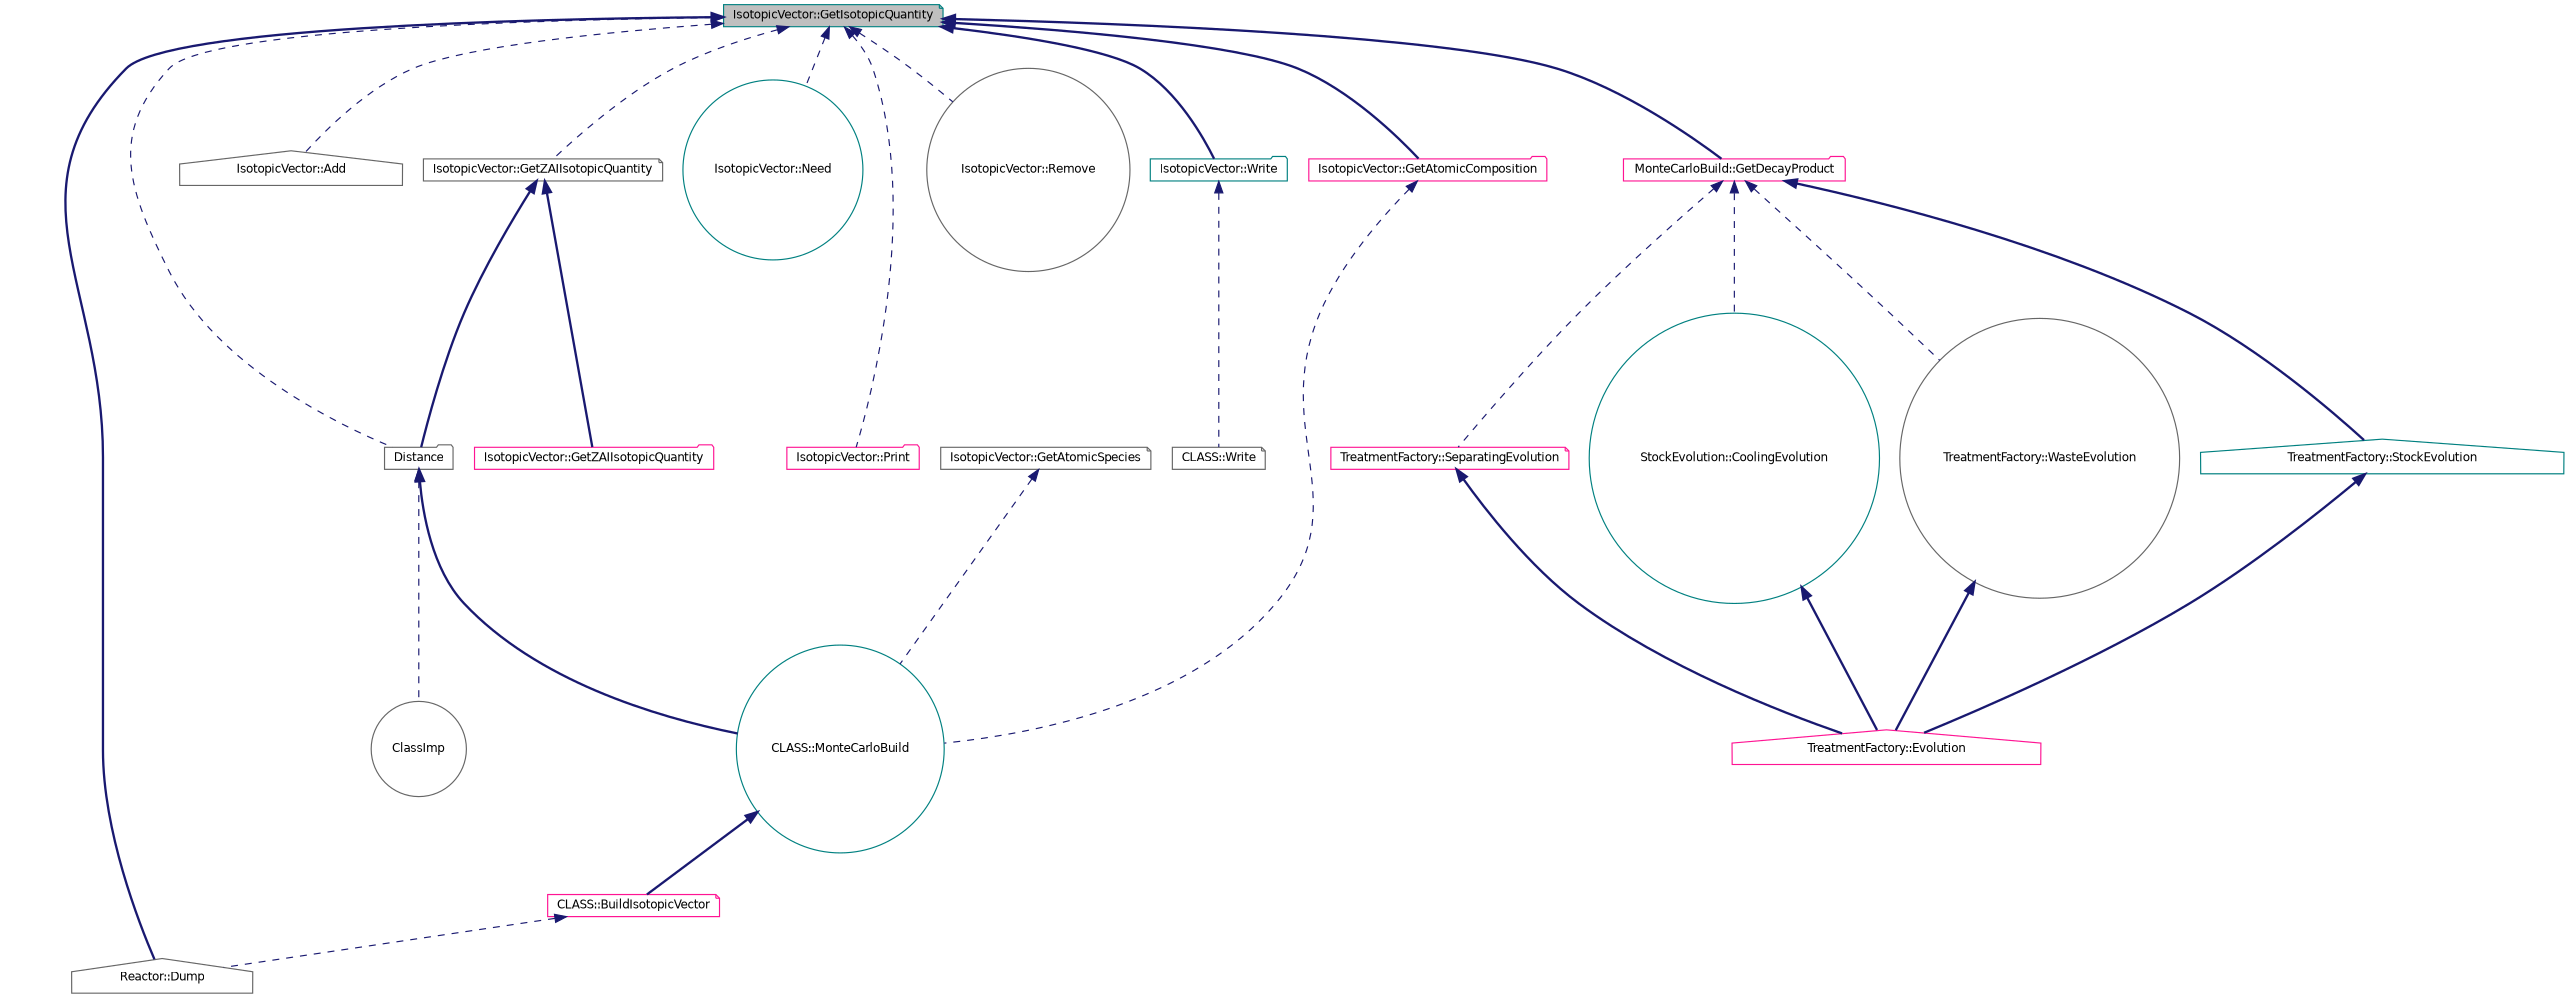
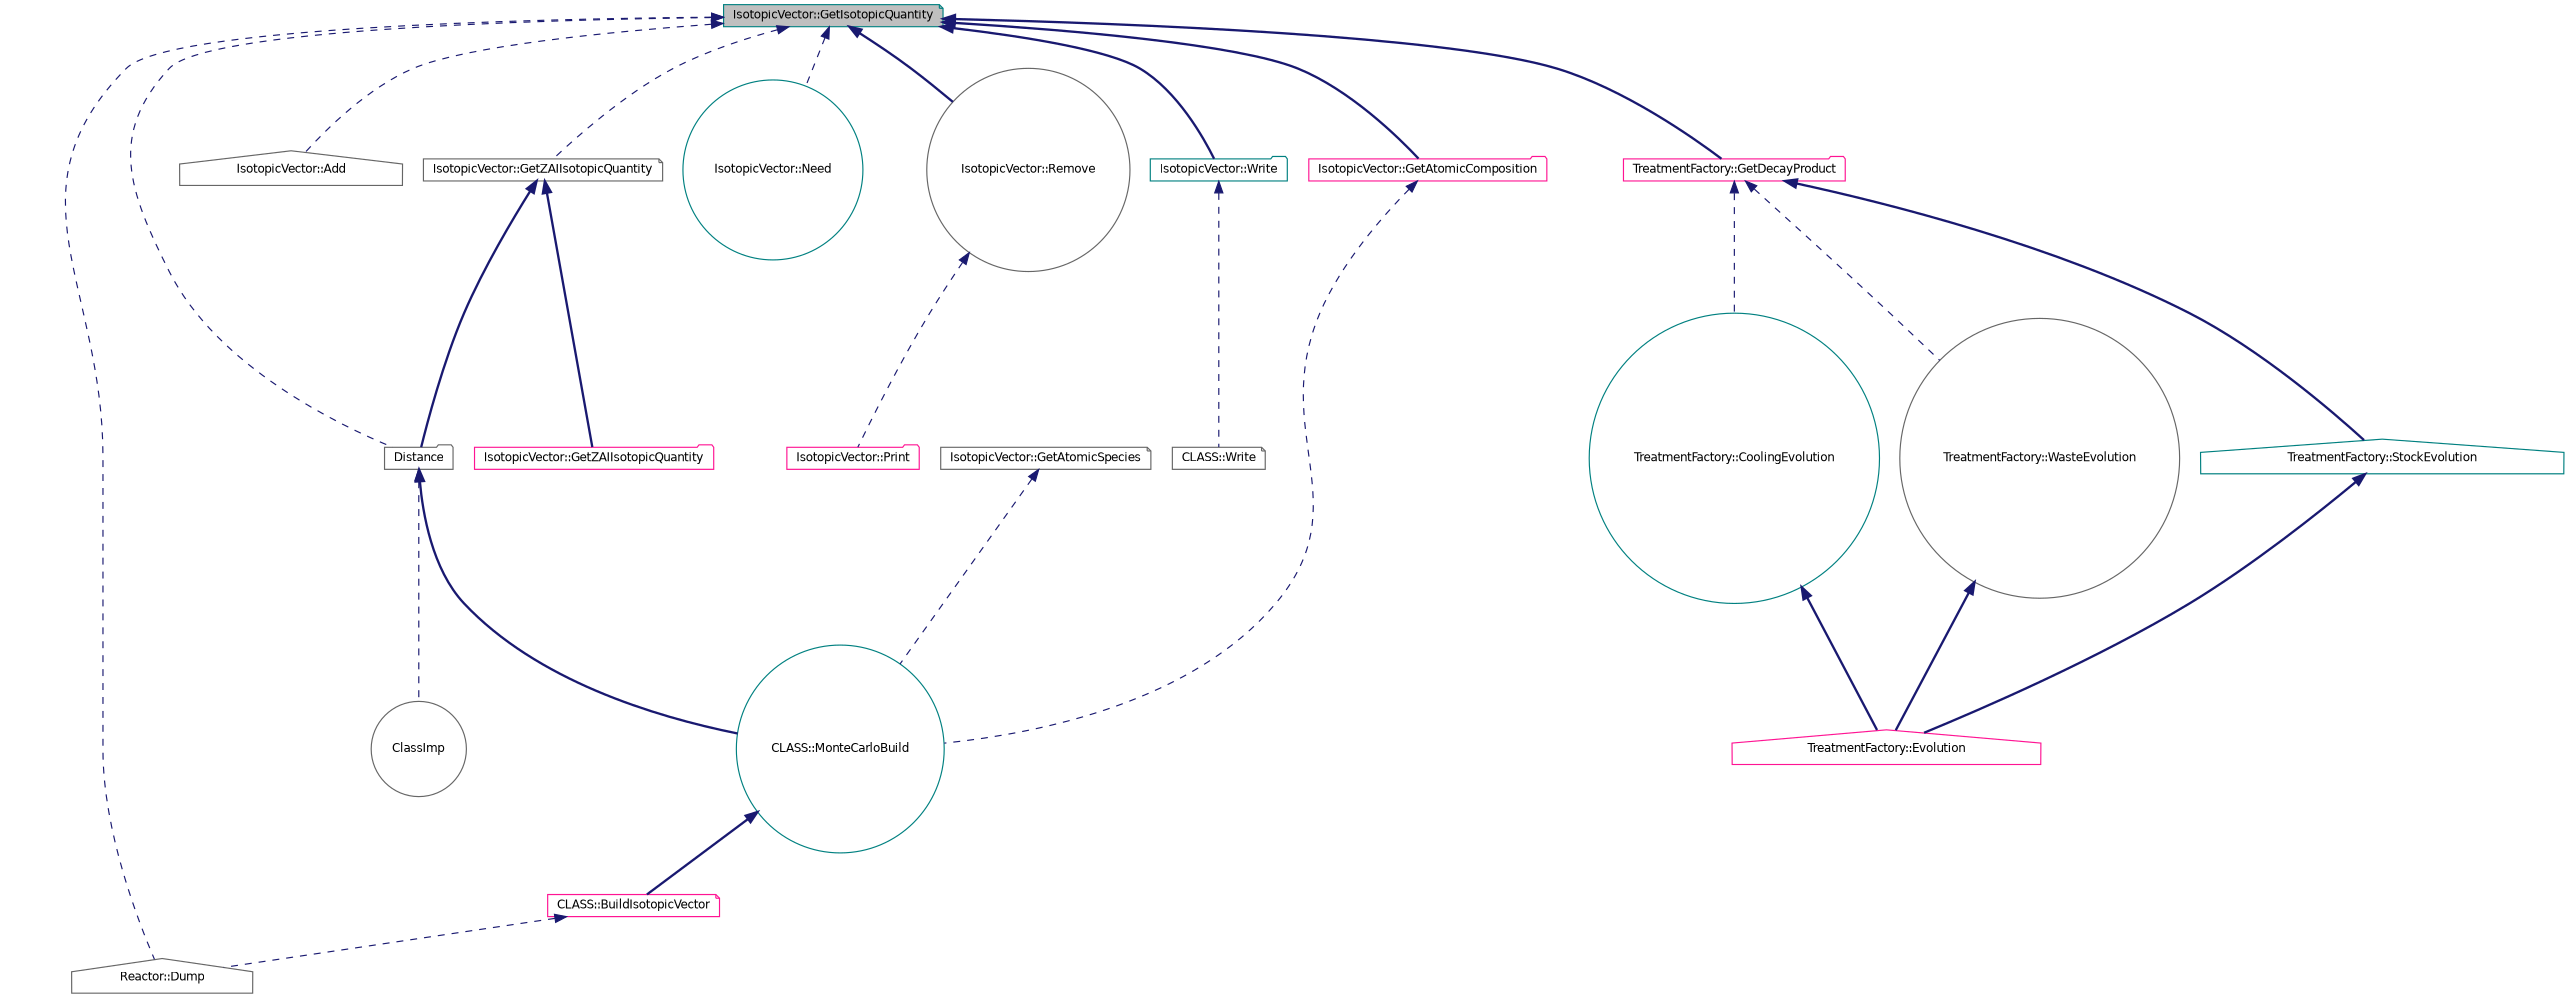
edge "IsotopicVector::Remove" -> "IsotopicVector::GetIsotopicQuantity": style dashed -> bold
node "MonteCarloBuild::GetDecayProduct": label "MonteCarloBuild::GetDecayProduct" -> "TreatmentFactory::GetDecayProduct"
edge "Reactor::Dump" -> "IsotopicVector::GetIsotopicQuantity": style bold -> dashed
edge "IsotopicVector::Print" -> "IsotopicVector::GetIsotopicQuantity": now "IsotopicVector::Print" -> "IsotopicVector::Remove"
node "TreatmentFactory::SeparatingEvolution": removed
node "StockEvolution::CoolingEvolution": label "StockEvolution::CoolingEvolution" -> "TreatmentFactory::CoolingEvolution"
